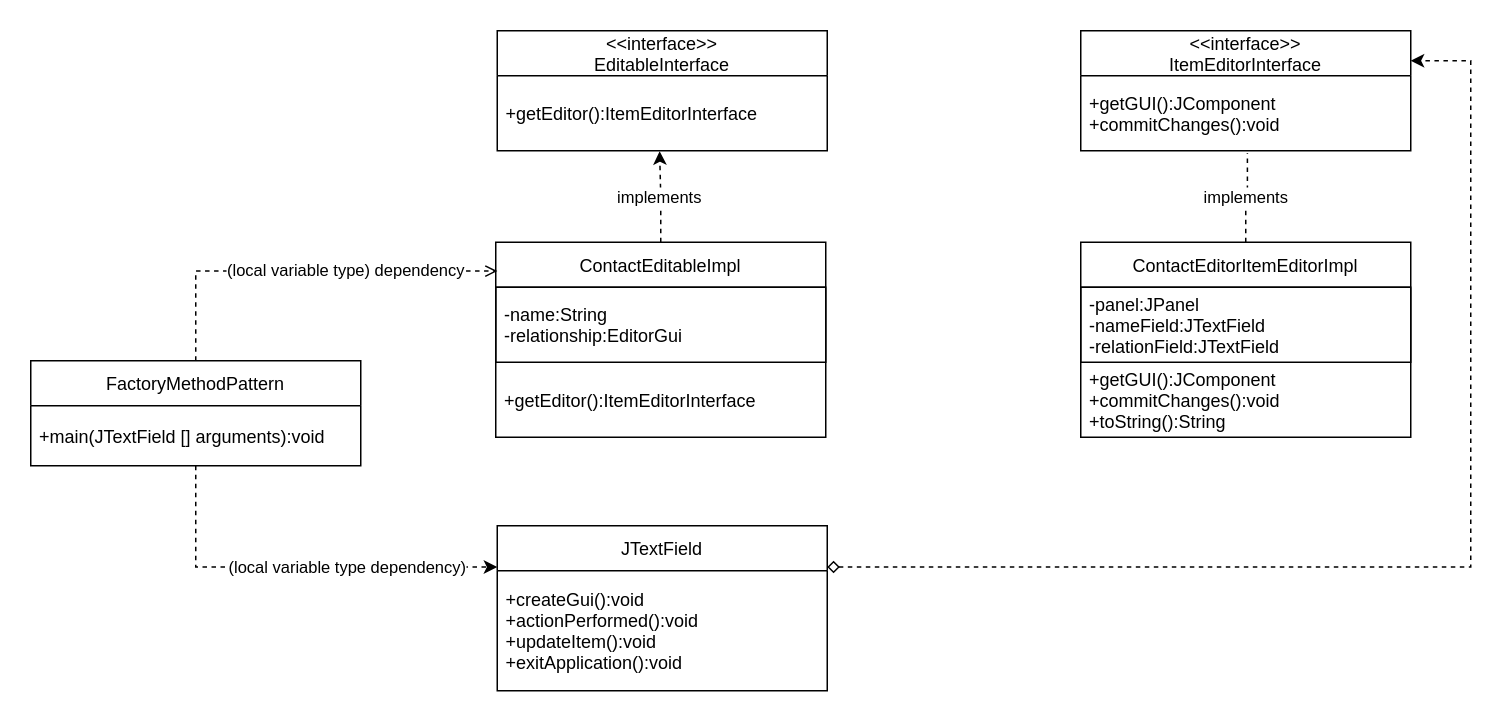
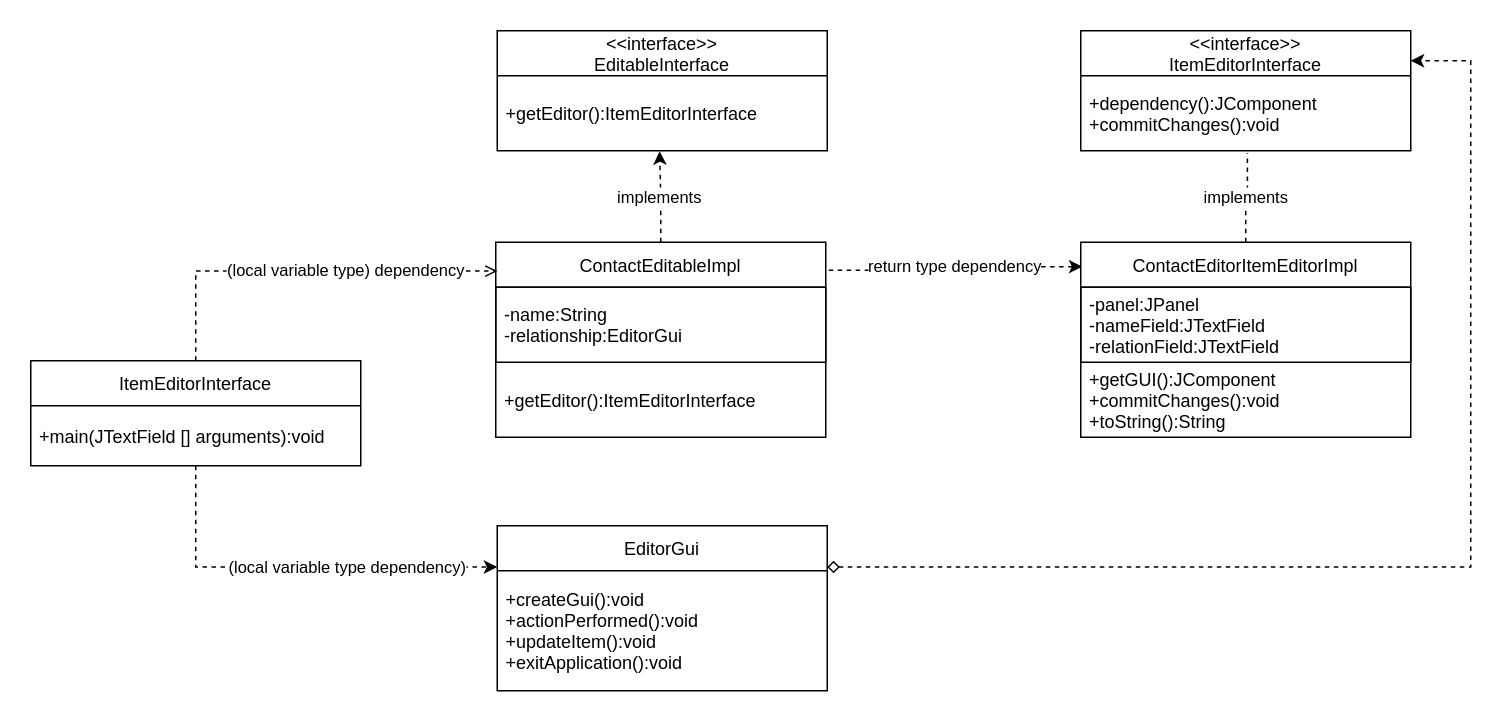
node "+getGUI():JComponent +commitChanges():void": label "+getGUI():JComponent +commitChanges():void" -> "+dependency():JComponent +commitChanges():void"
edge "ContactEditableImpl" -> "ContactEditorItemEditorImpl": added, label "return type dependency"
node "FactoryMethodPattern": label "FactoryMethodPattern" -> "ItemEditorInterface"
node "JTextField": label "JTextField" -> "EditorGui"
